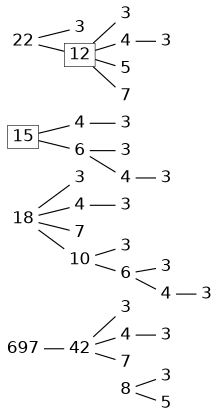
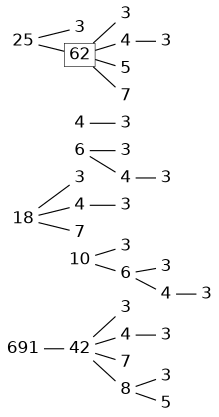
node "22": label "22" -> "25"
node "12": label "12" -> "62"
node "15": removed
edge "18" -- "10": removed
node "697": label "697" -> "691"
edge "42" -- "8": added
